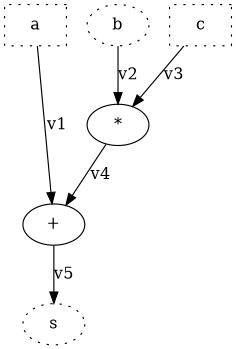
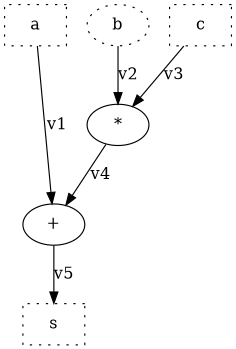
node "s": shape ellipse -> box
